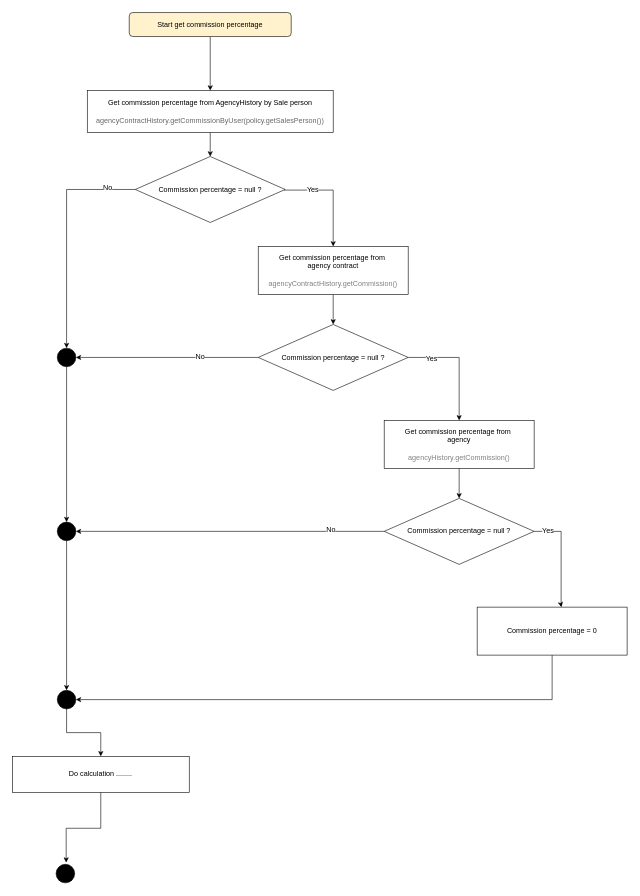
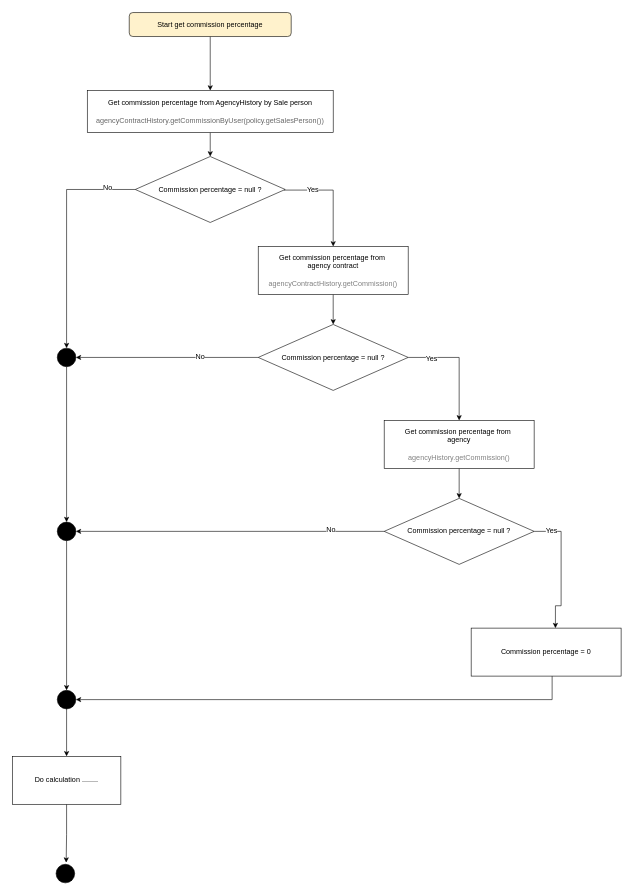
node "Commission percentage = 0": moved (552, 631) -> (546, 652)
node "Do calculation ........": size 177x36 -> 109x48
